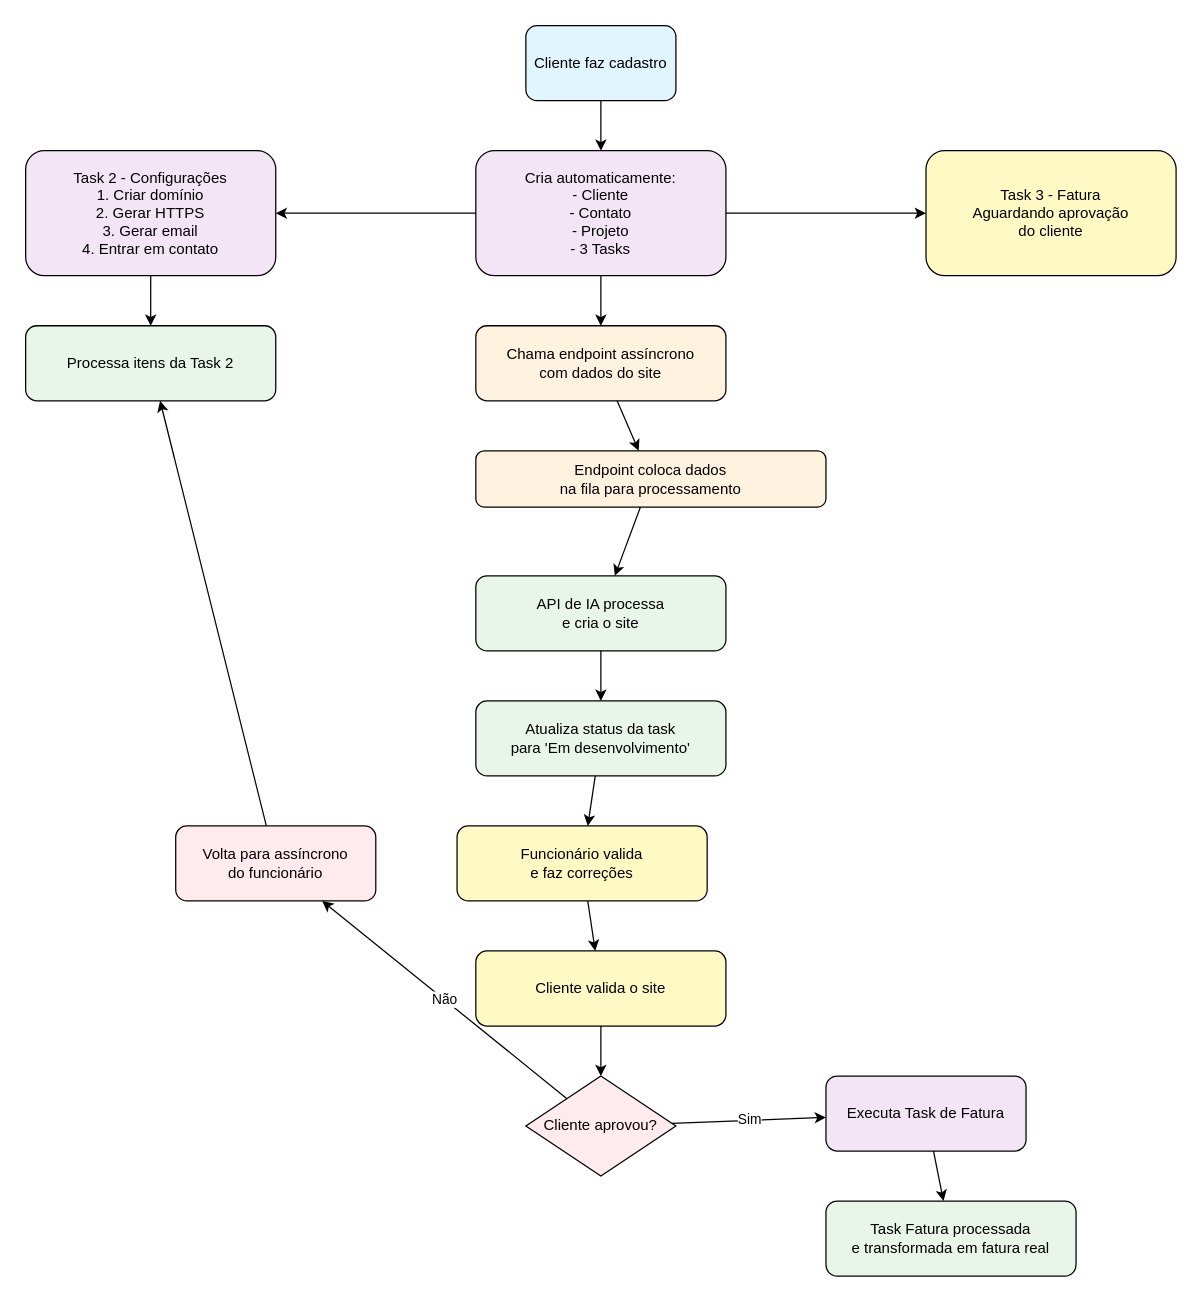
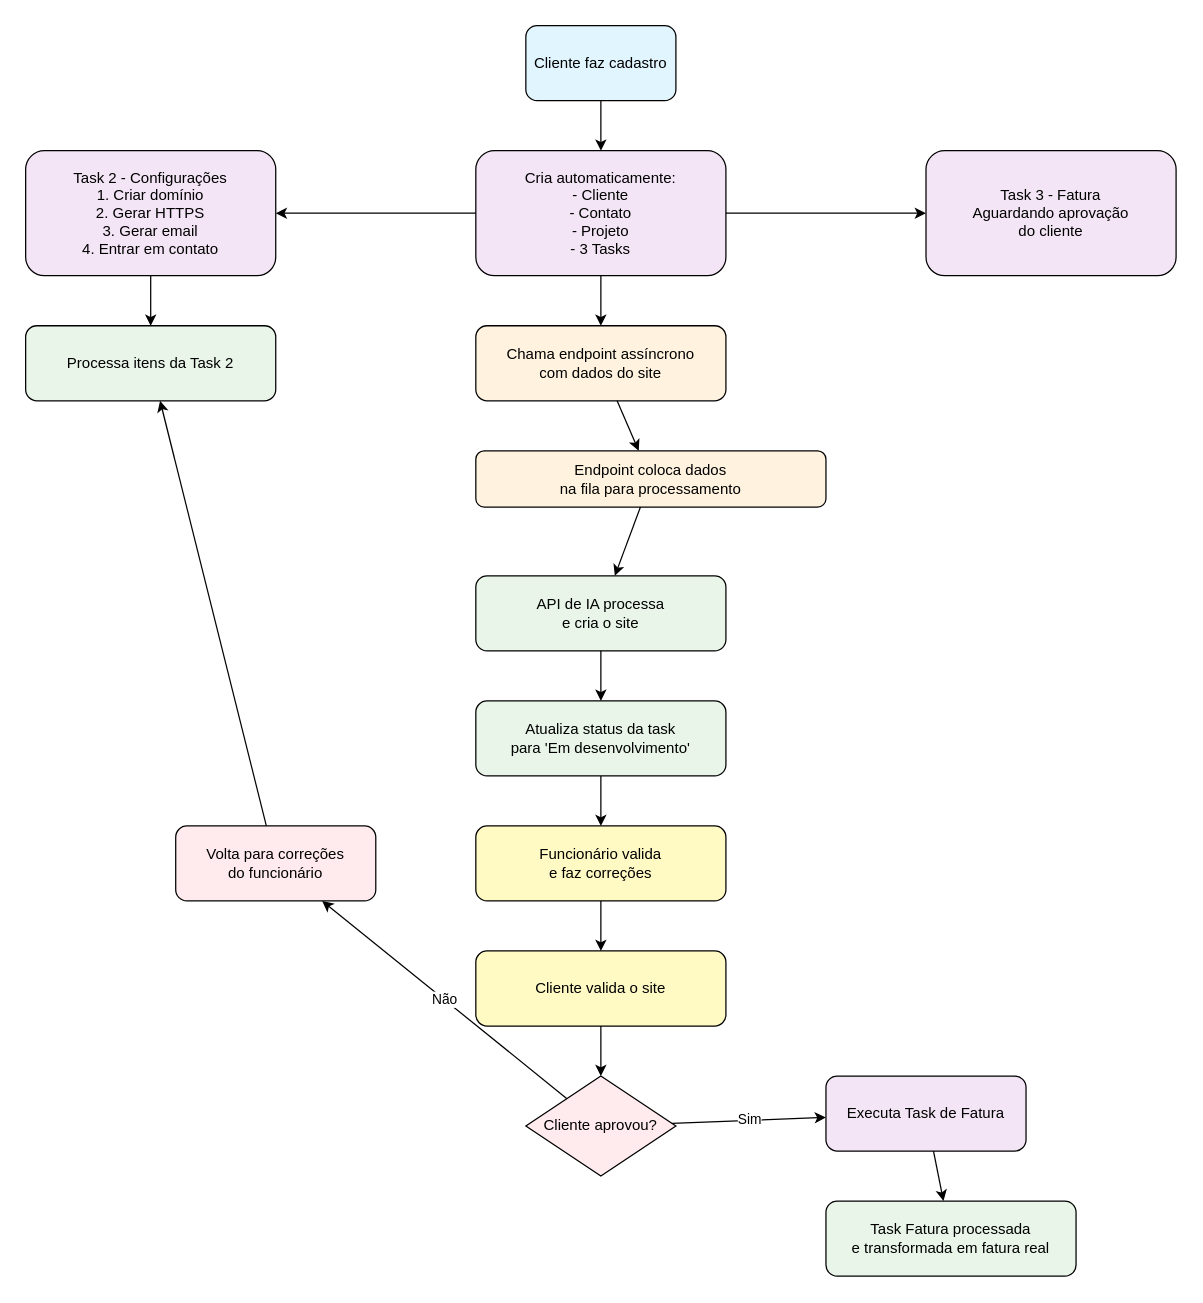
node "Task 3 - Fatura Aguardando aprovação do cliente": fillcolor #fff9c4 -> #f3e5f5
node "Volta para assíncrono do funcionário": label "Volta para assíncrono do funcionário" -> "Volta para correções do funcionário"
node "Funcionário valida e faz correções": moved (582, 863) -> (601, 863)
